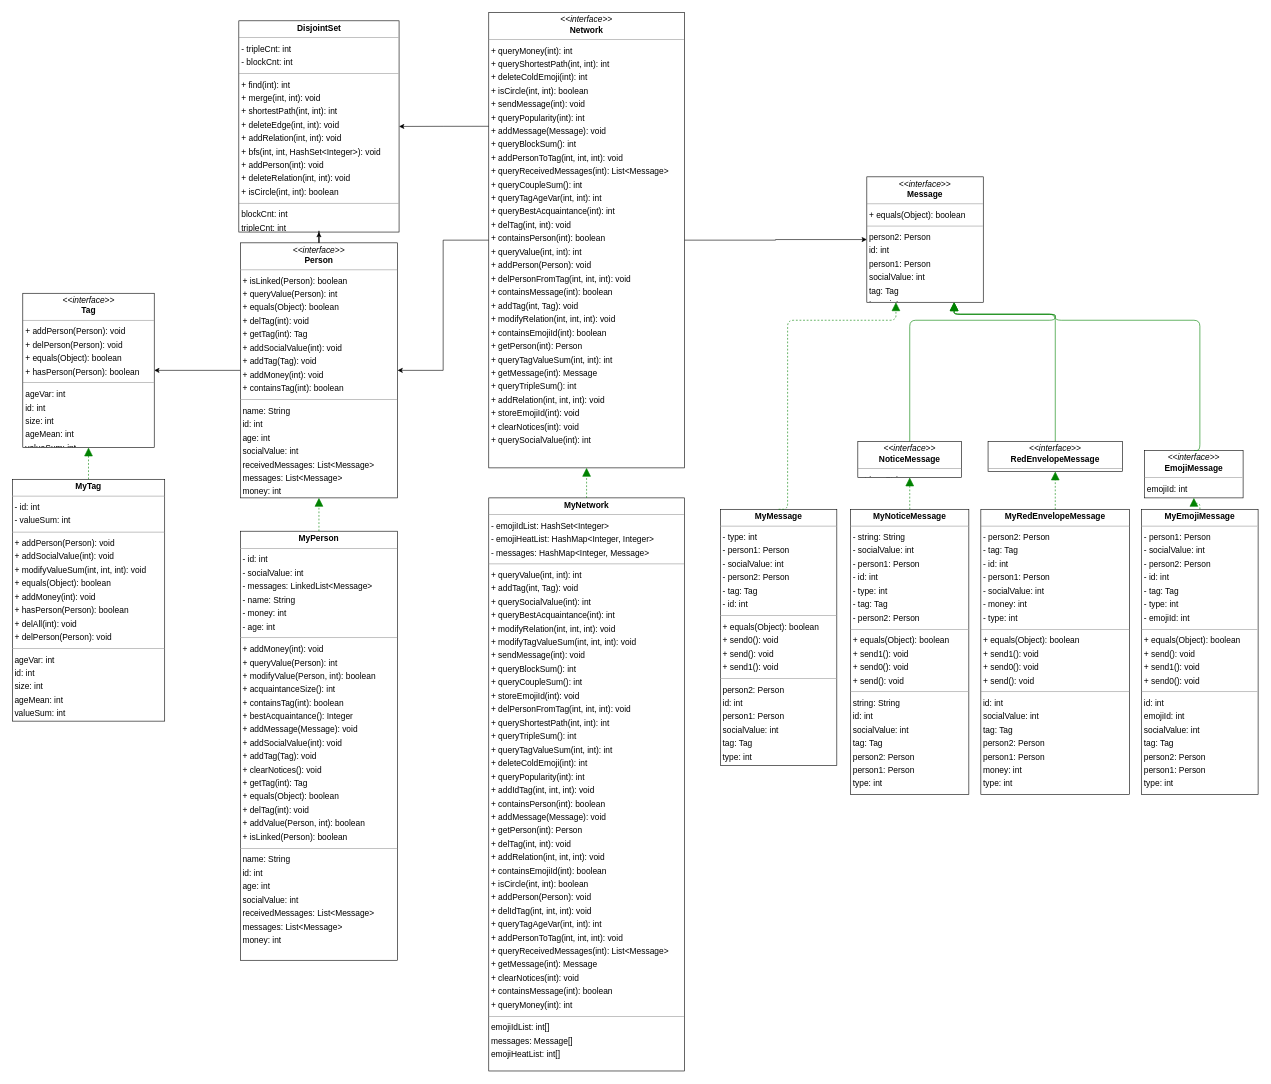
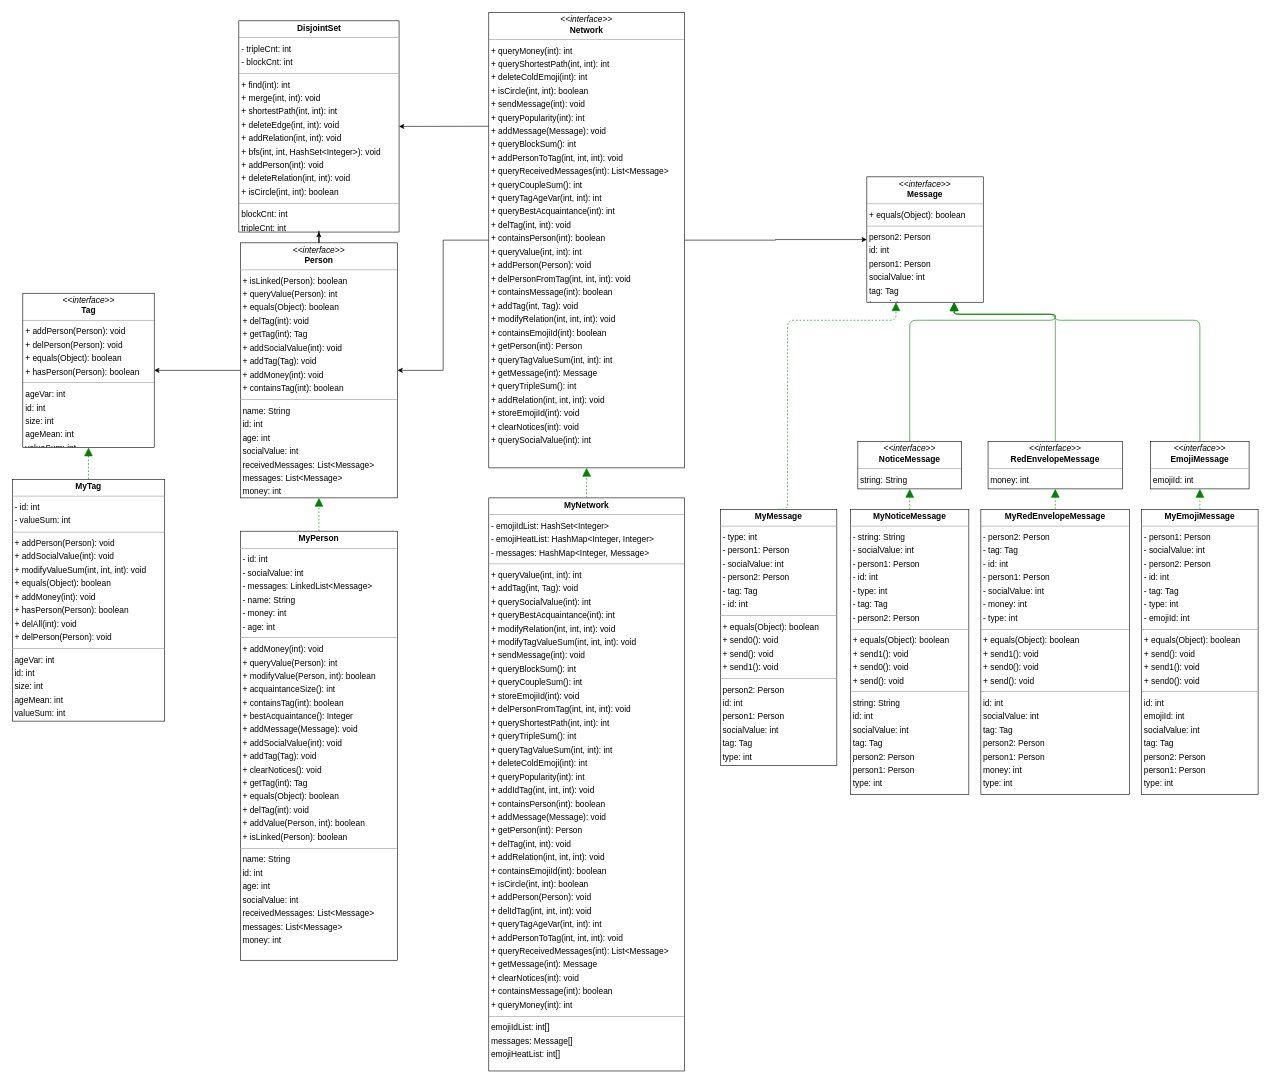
node "<<interface>> RedEnvelopeMessage money: int": size 134x30 -> 134x47
node "<<interface>> NoticeMessage string: String": size 104x36 -> 104x47
node "<<interface>> EmojiMessage emojiId: int": moved (1194, 474) -> (1200, 465)
